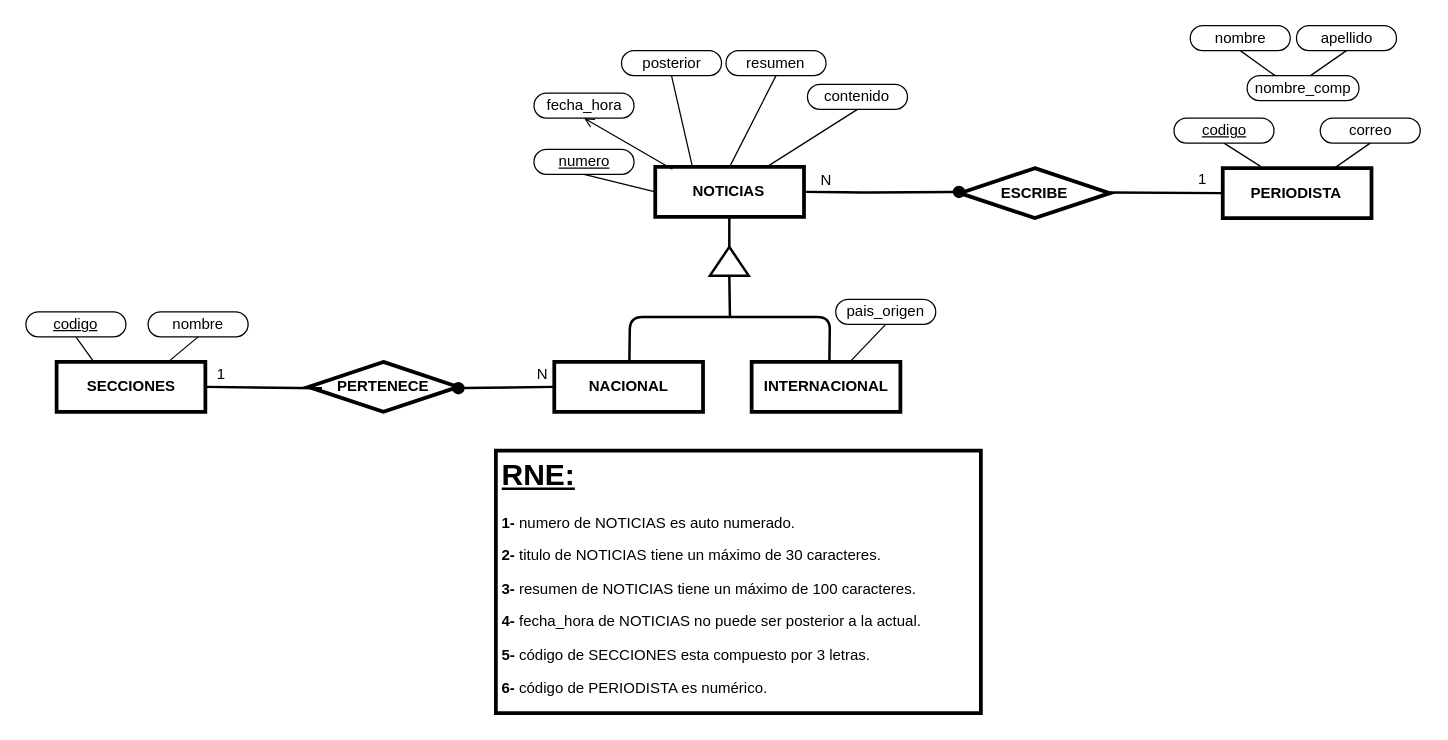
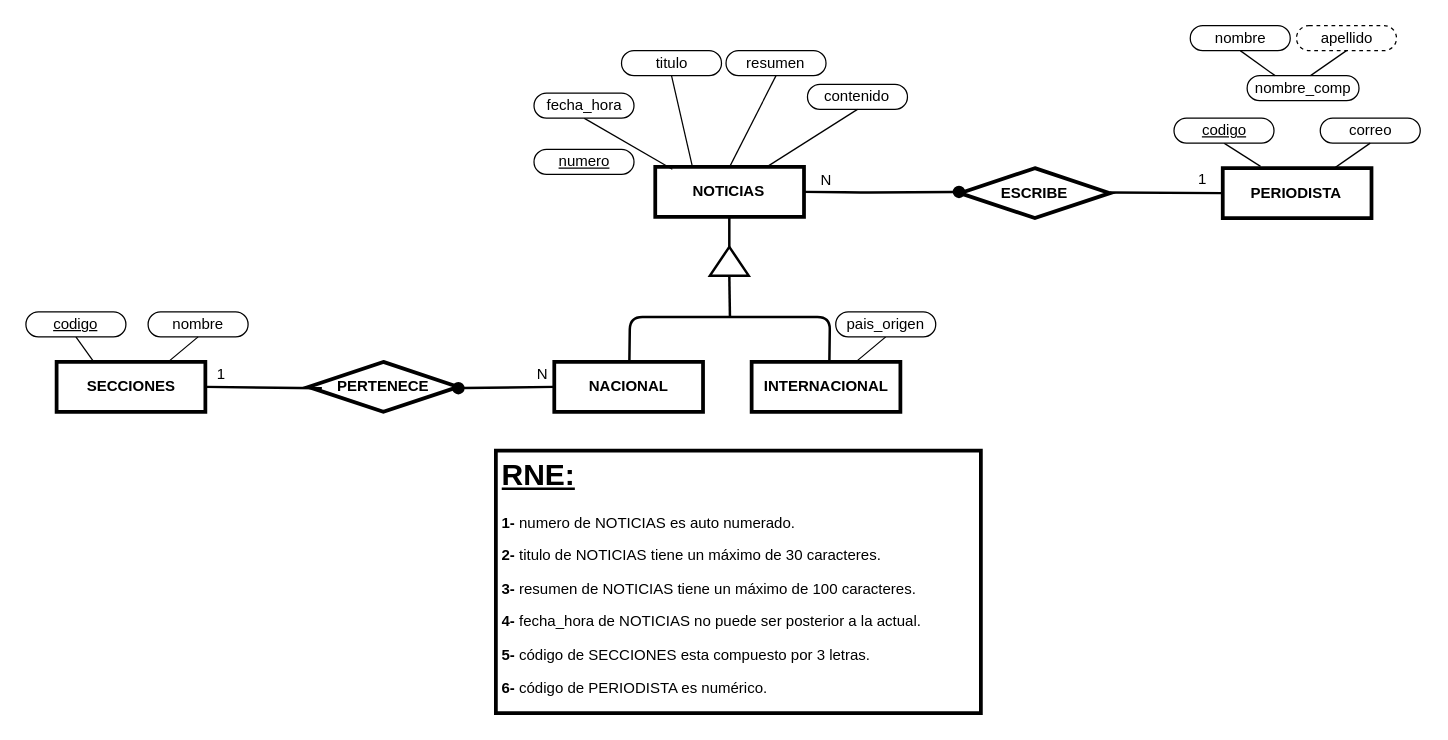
node "apellido": style solid -> dashed
node "posterior": label "posterior" -> "titulo"
edge "NOTICIAS" -> "fecha_hora": arrowhead open -> none
edge "numero" -- "NOTICIAS": removed
node "pais_origen": moved (885, 312) -> (885, 324)
